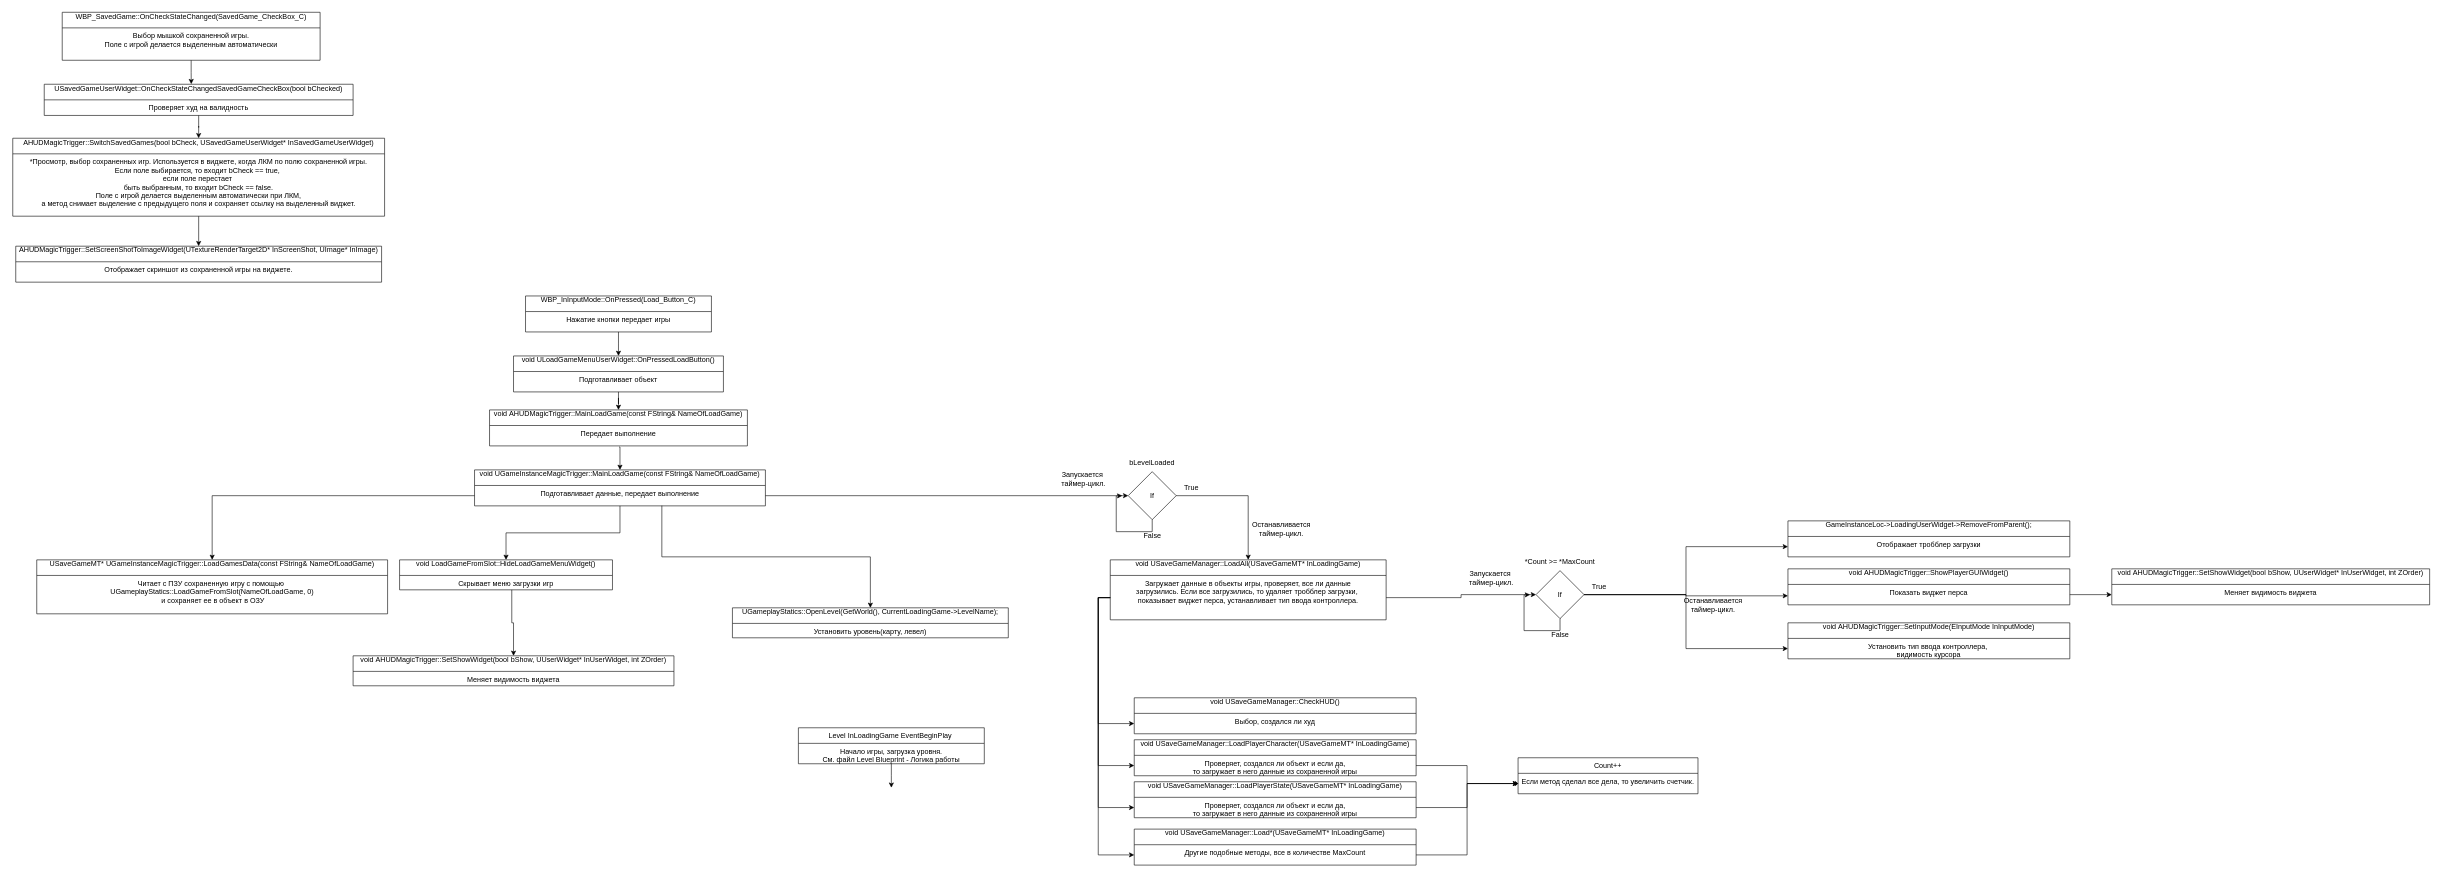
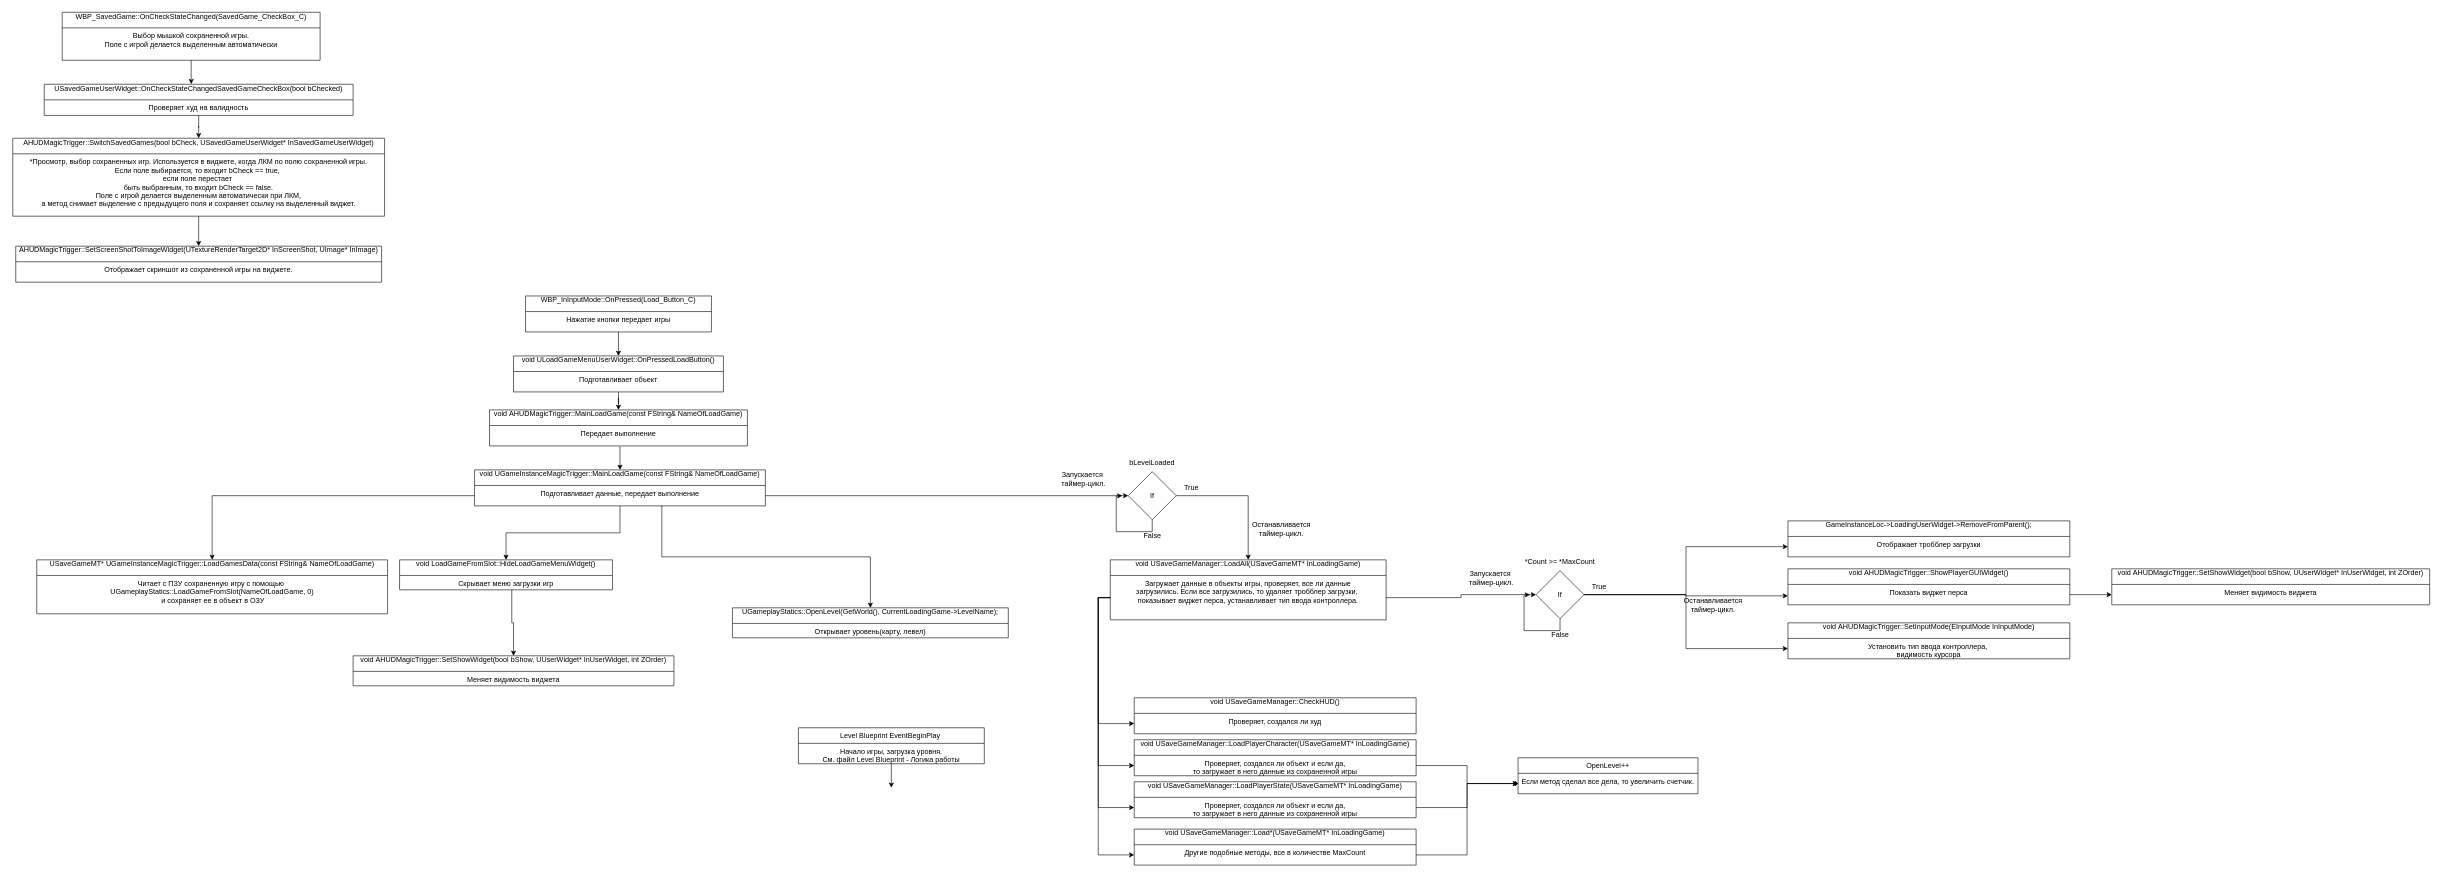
node "Установить уровень(карту, левел)": label "Установить уровень(карту, левел)" -> "Открывает уровень(карту, левел)"
node "Выбор, создался ли худ": label "Выбор, создался ли худ" -> "Проверяет, создался ли худ"
node "Level InLoadingGame EventBeginPlay": label "Level InLoadingGame EventBeginPlay" -> "Level Blueprint EventBeginPlay"
node "Count++": label "Count++" -> "OpenLevel++"
